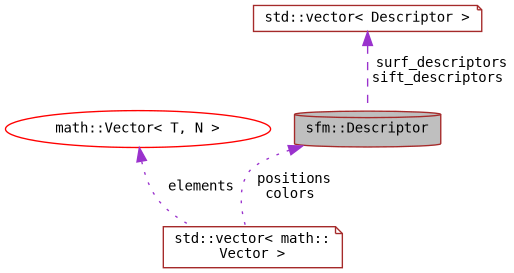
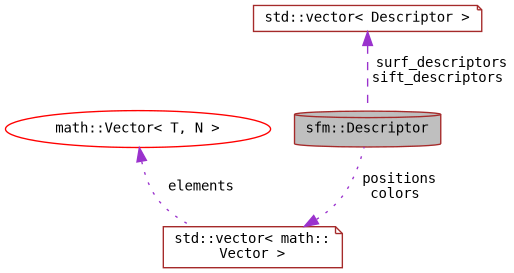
edge "std::vector< math:: Vector >" -> "sfm::Descriptor": reversed
